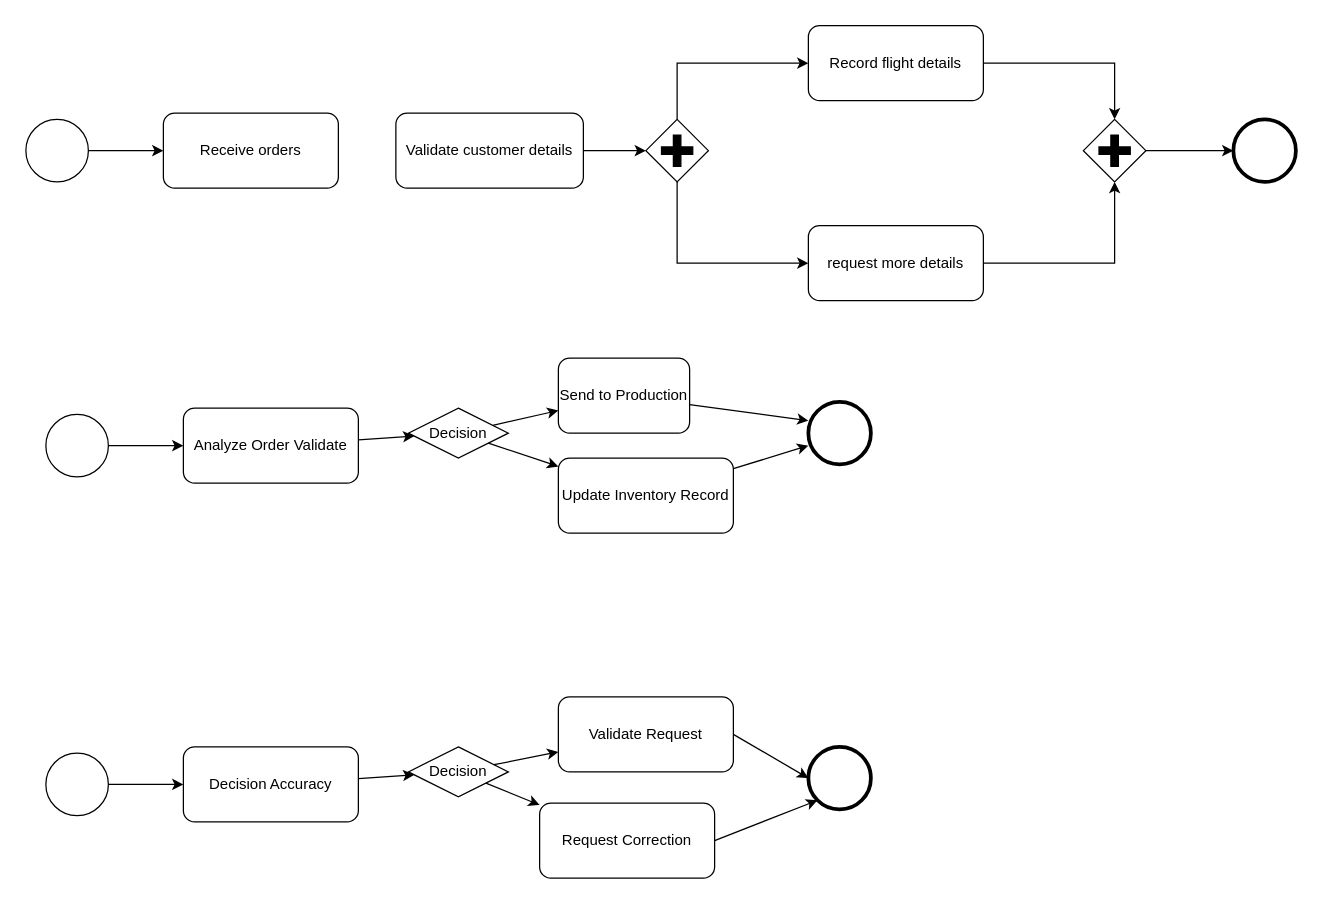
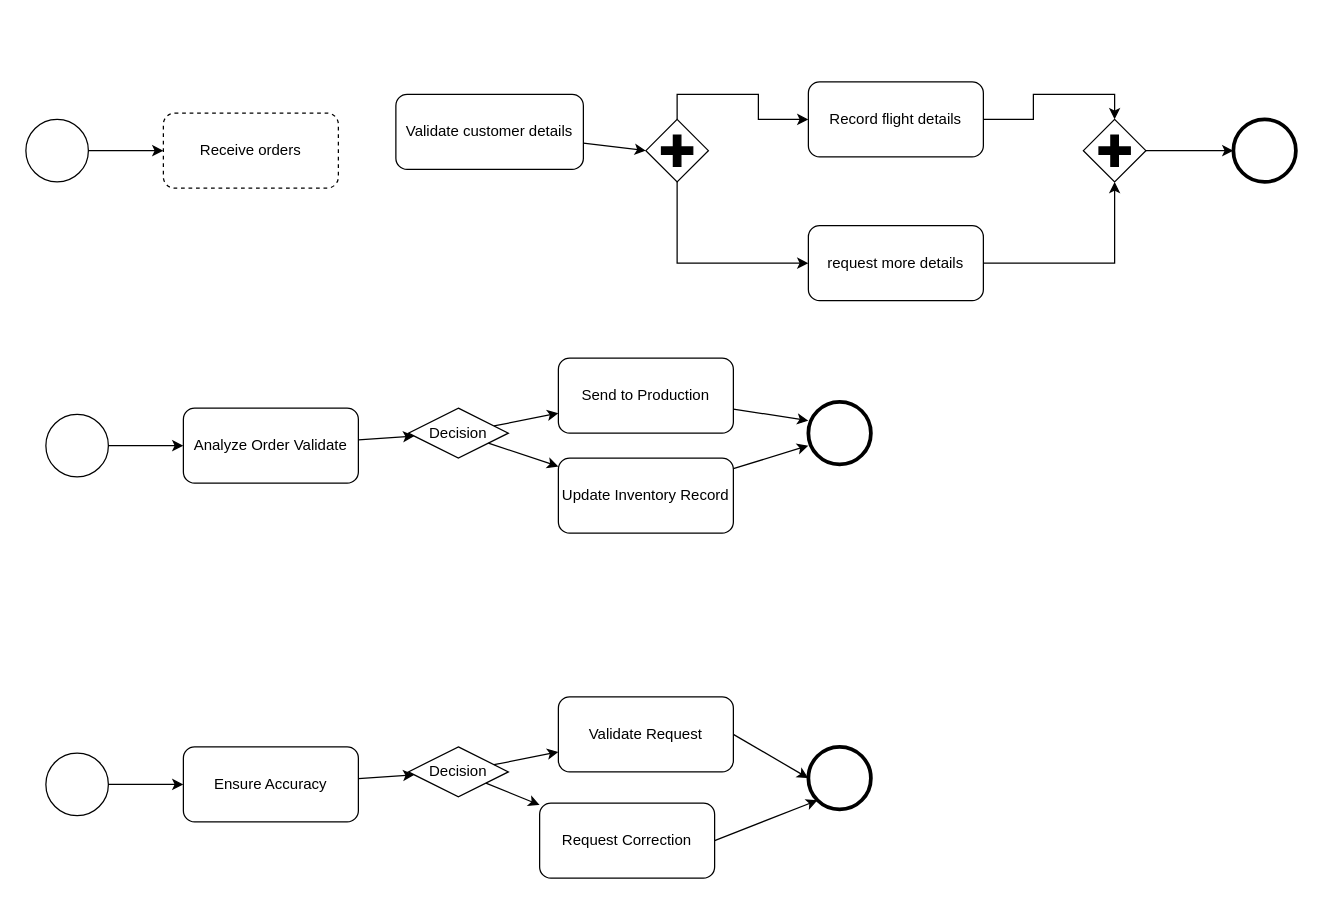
node "Record flight details": moved (896, 63) -> (896, 119)
node "Receive orders": style solid -> dashed
node "Validate customer details": moved (489, 151) -> (489, 132)
node "Send to Production": size 131x75 -> 175x75
node "Decision Accuracy": label "Decision Accuracy" -> "Ensure Accuracy"
